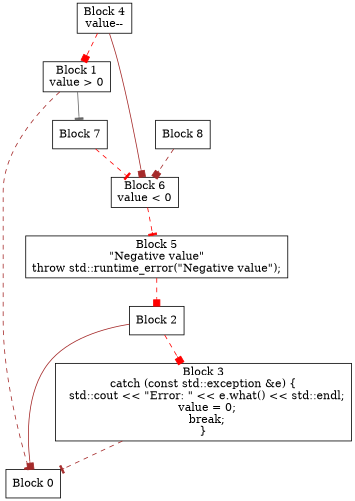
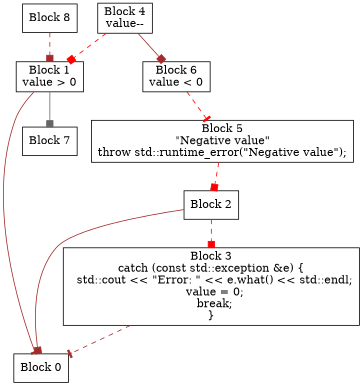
edge "Block 1 value > 0" -> "Block 7": arrowhead tee -> box
edge "Block 8" -> "Block 6 value < 0": now "Block 8" -> "Block 1 value > 0"
edge "Block 7" -> "Block 6 value < 0": removed
edge "Block 1 value > 0" -> "Block 0": style dashed -> solid
